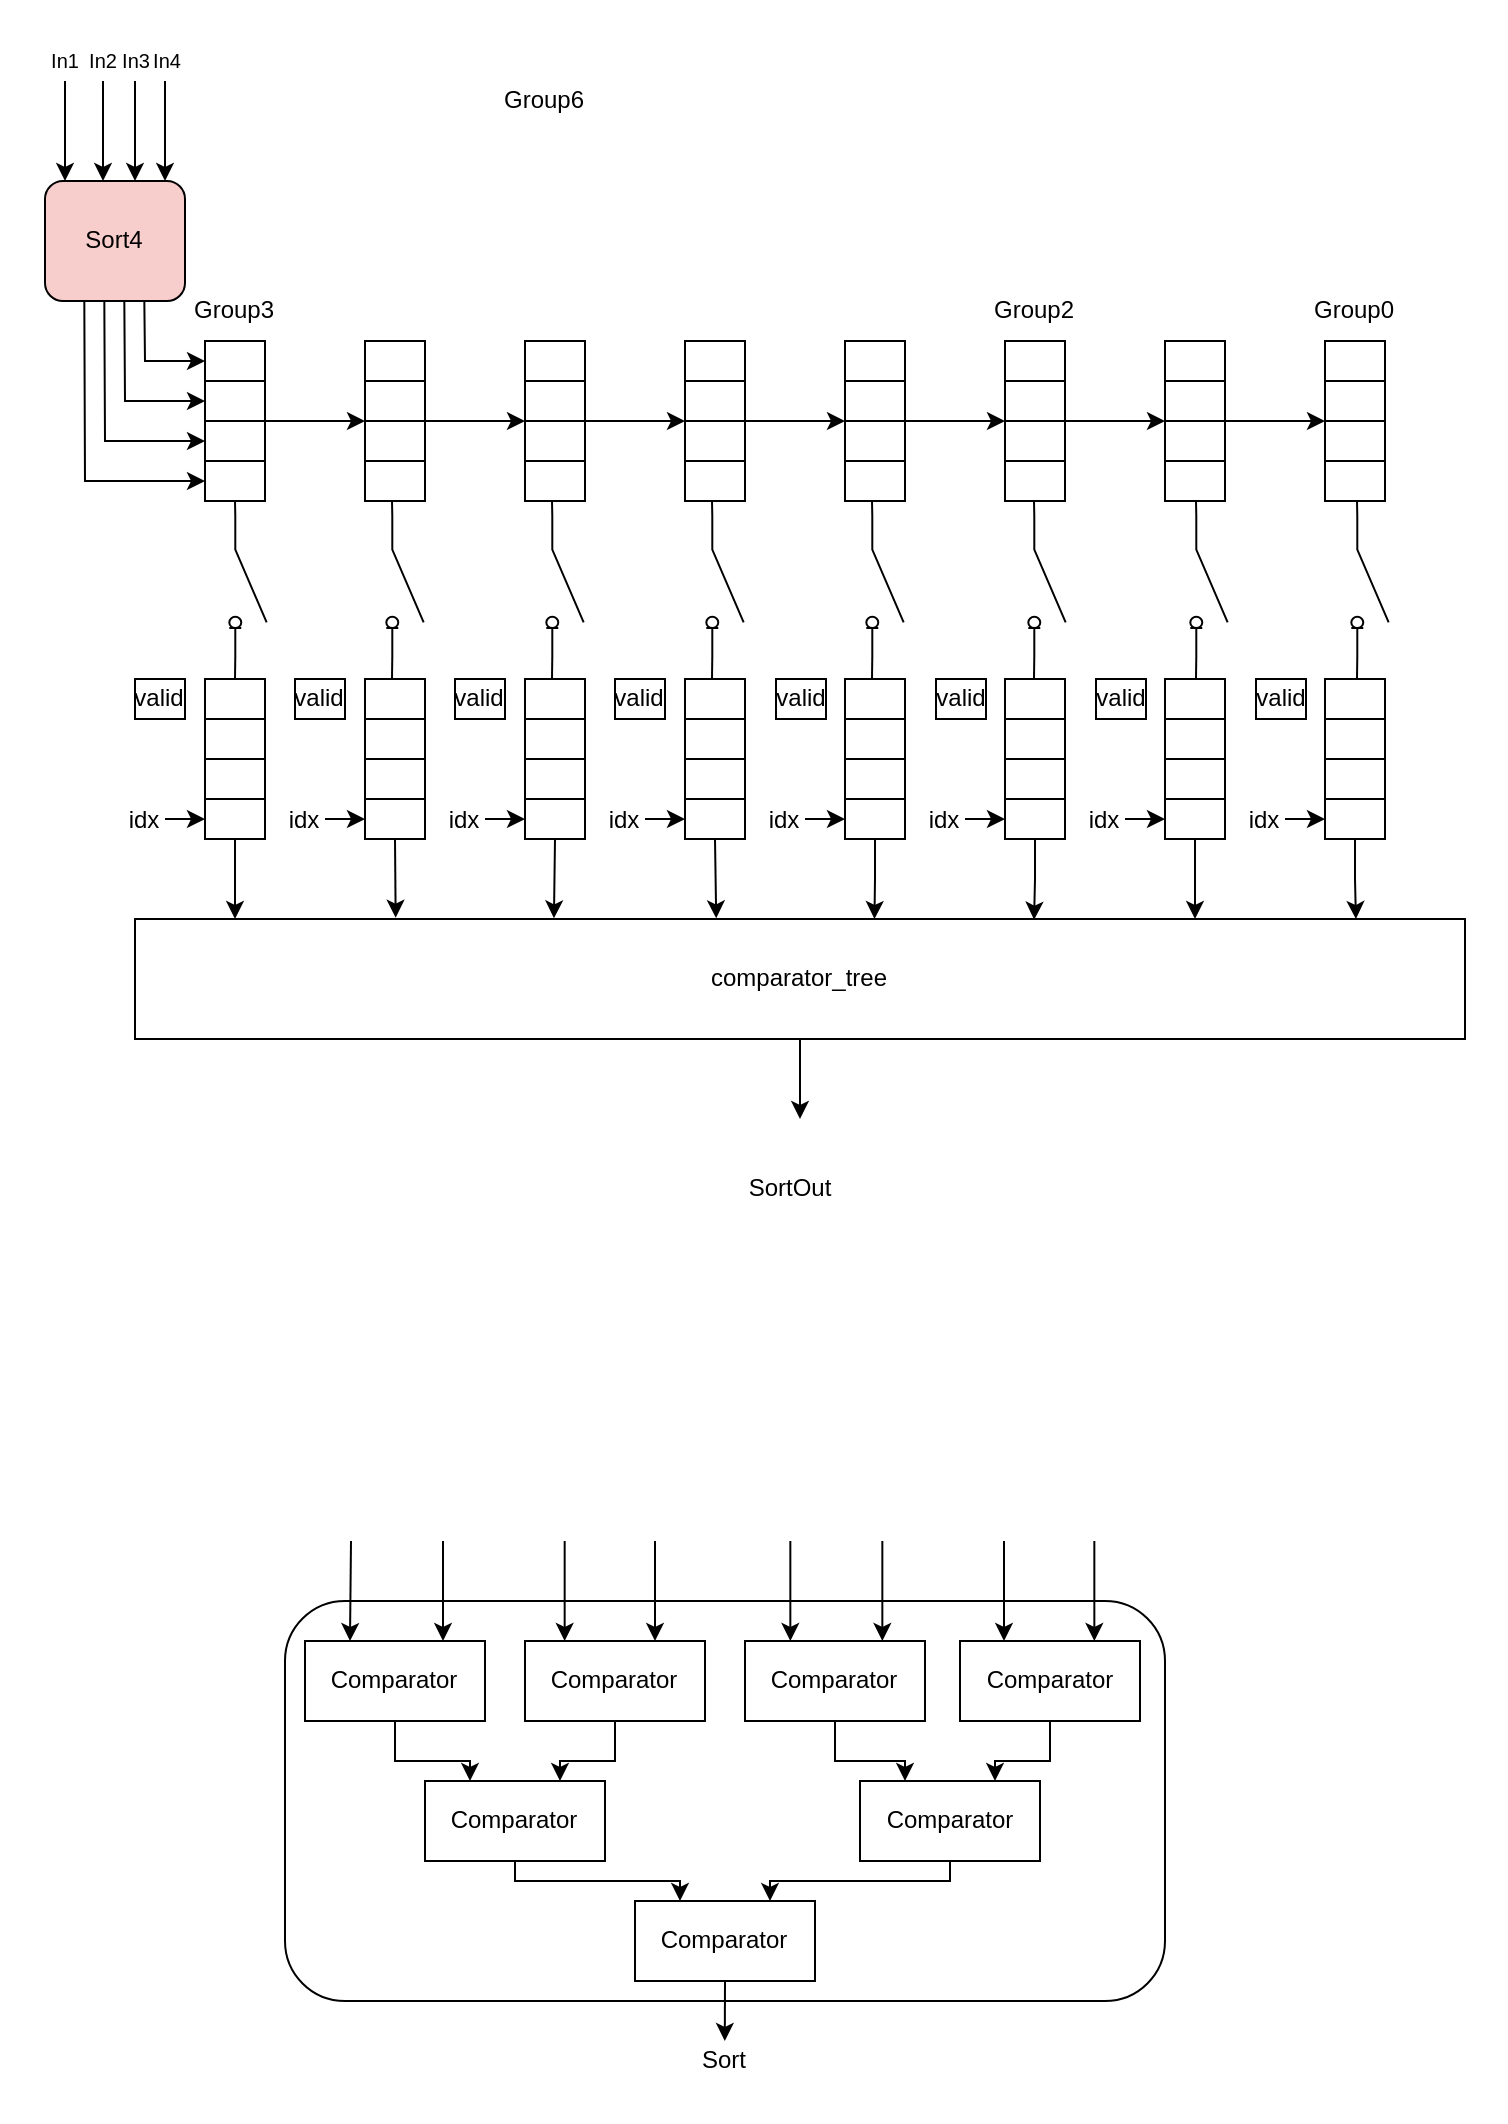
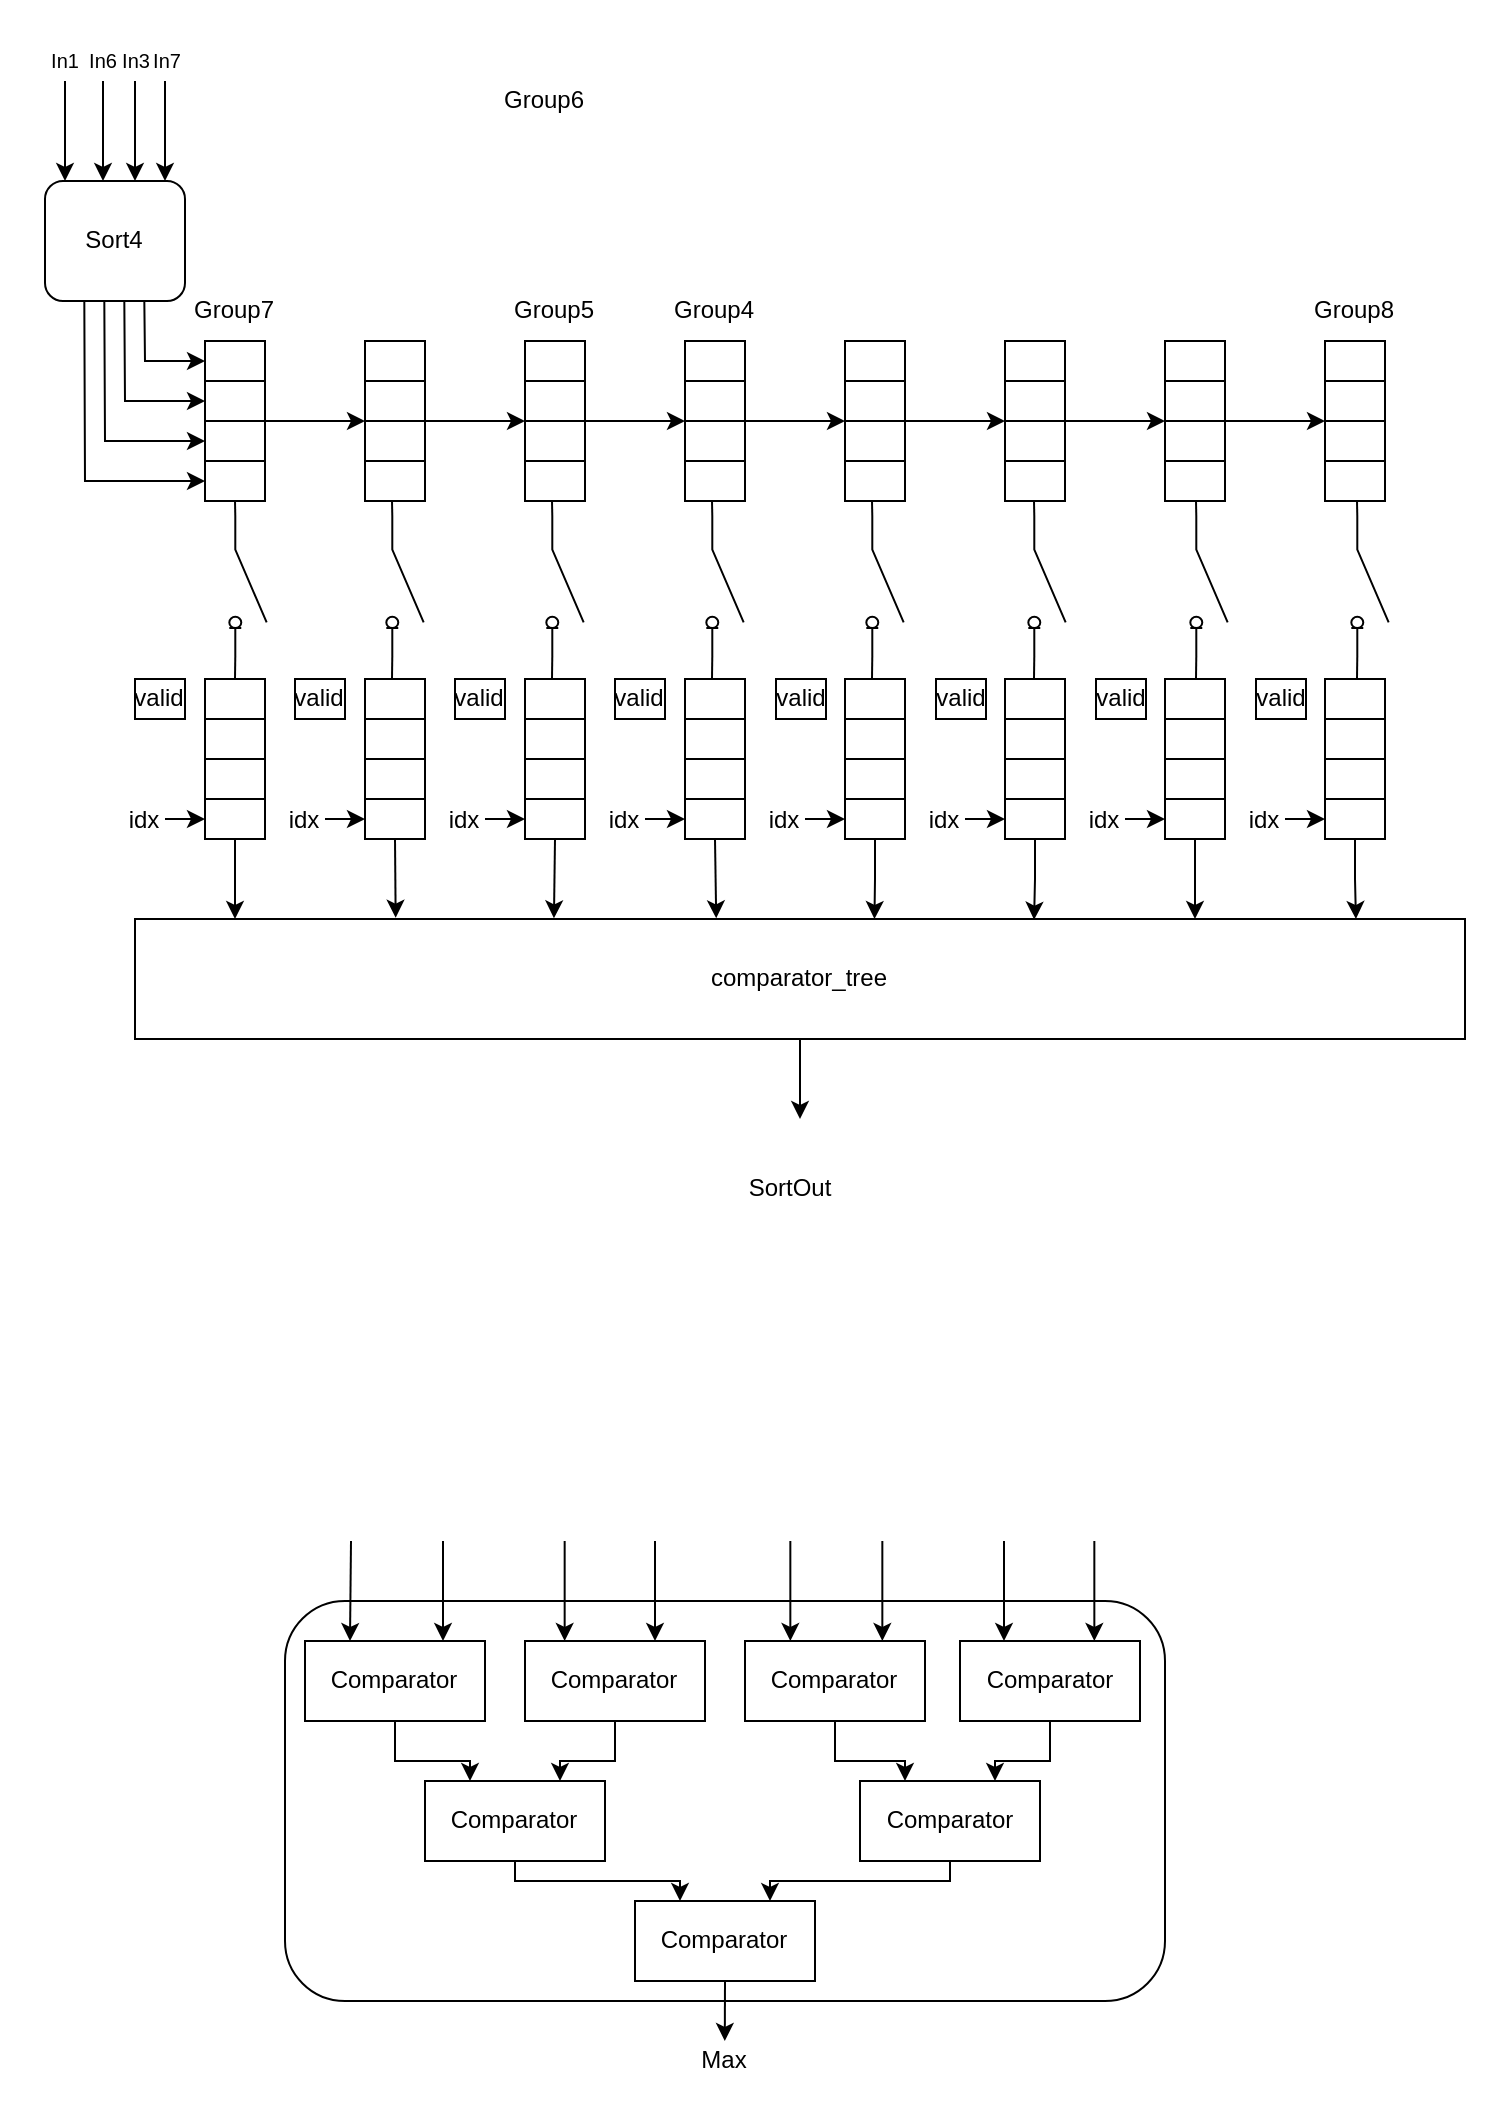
node "In2": label "In2" -> "In6"
node "In4": label "In4" -> "In7"
node "Sort4": fillcolor #f8cecc -> #ffffff
node "Group3": label "Group3" -> "Group7"
node "Group5": added
node "Group4": added
node "Group2": removed
node "Group0": label "Group0" -> "Group8"
node "Sort": label "Sort" -> "Max"
